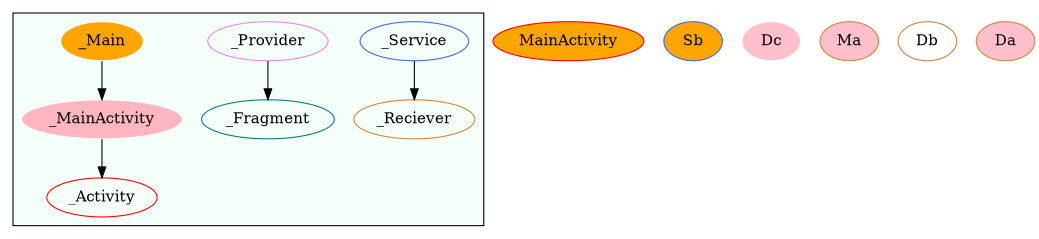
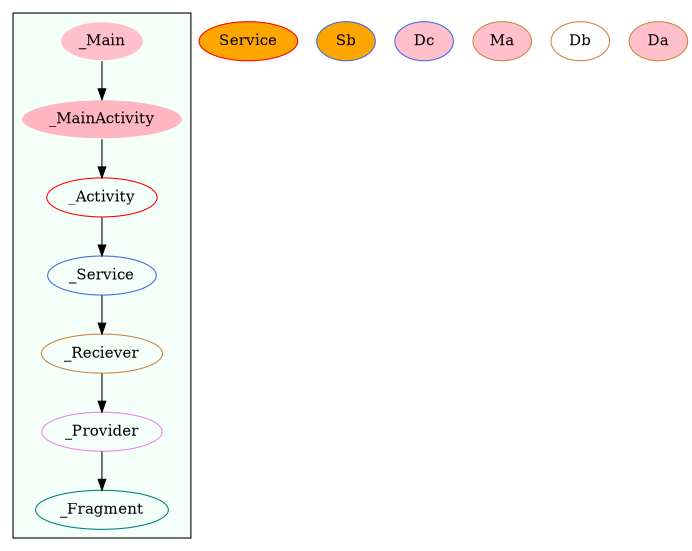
node "_Main": fillcolor orange -> pink
node "MainActivity": label "MainActivity" -> "Service"
node "Dc": color mintcream -> royalblue
edge "_Activity" -> "_Service": added
edge "_Reciever" -> "_Provider": added
